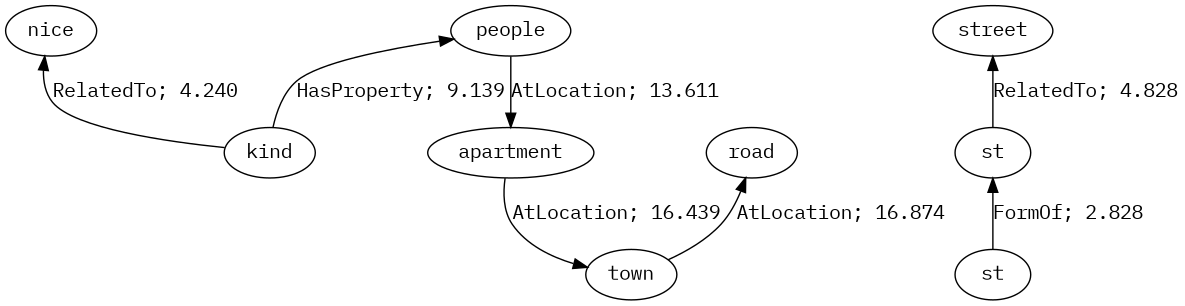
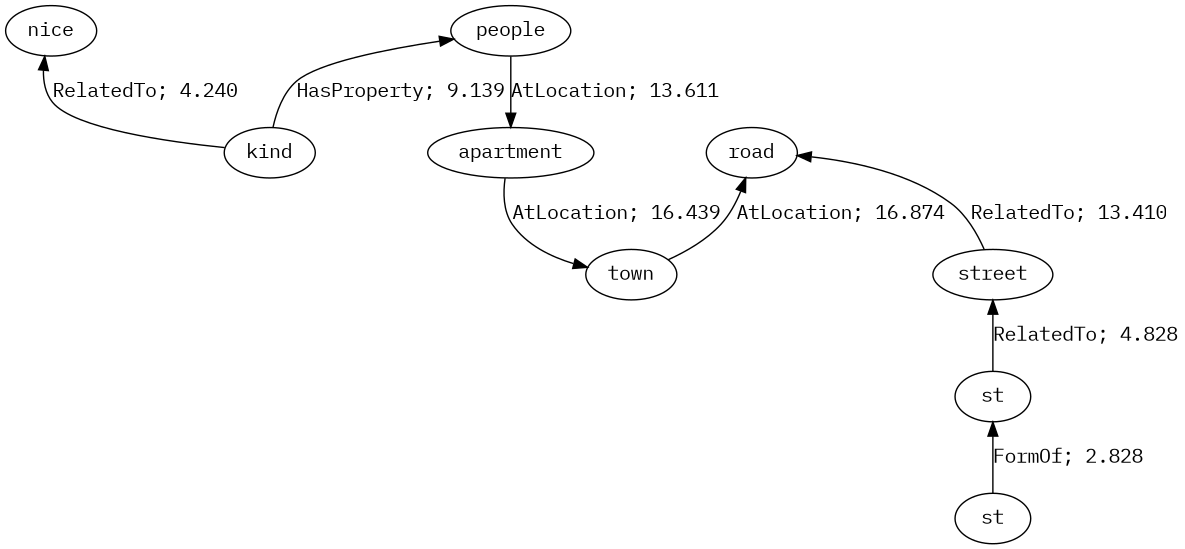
edge "street" -> "road": added, label "RelatedTo; 13.410"
